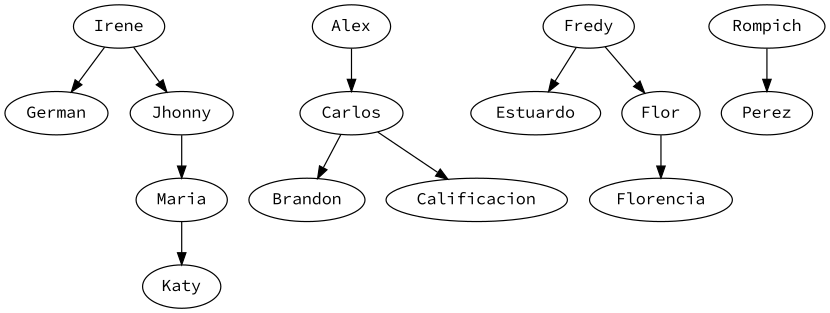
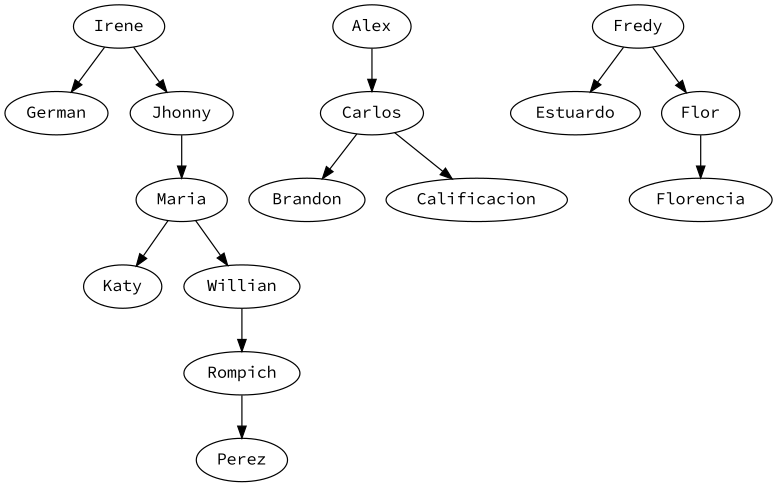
node "Willian": added
